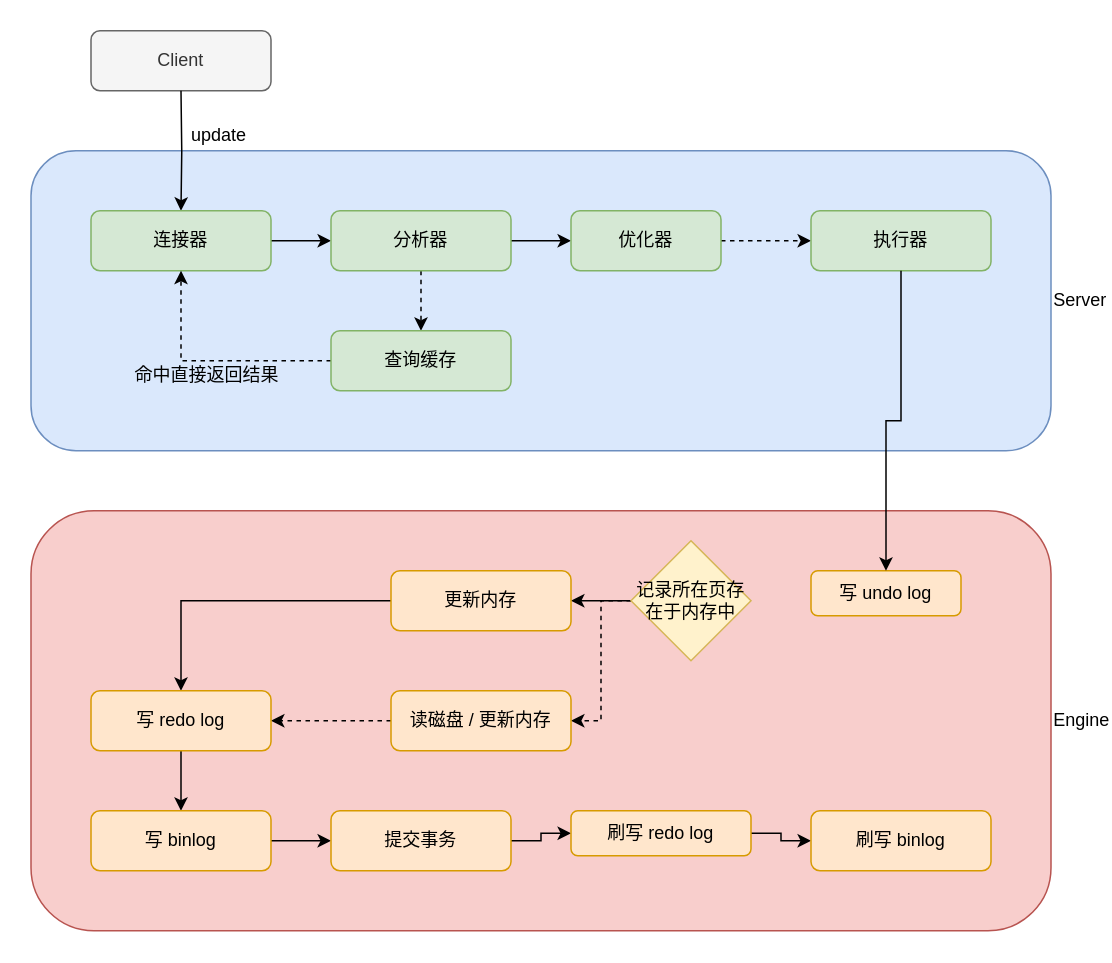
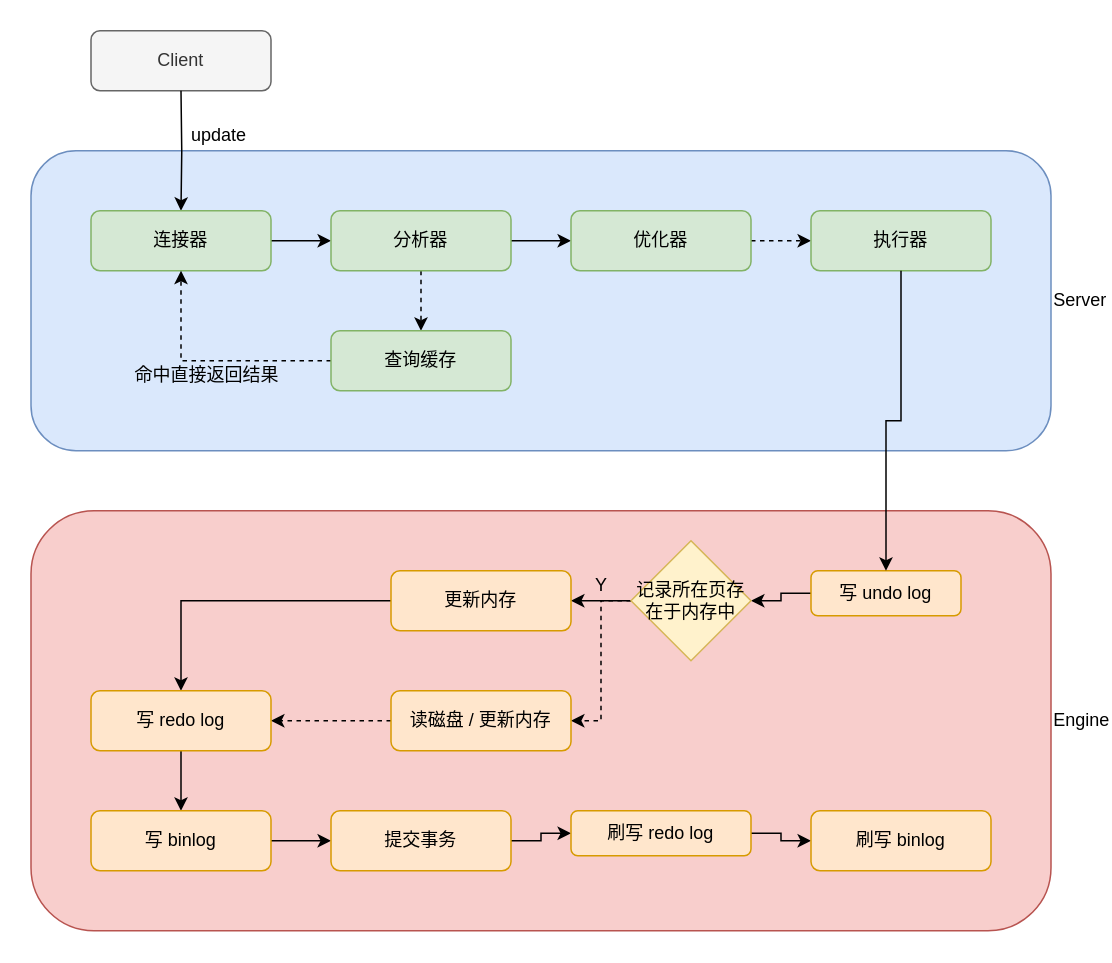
node "优化器": size 150x60 -> 180x60
node "Y": added
edge "写 undo log" -> "记录所在页存在于内存中": added
